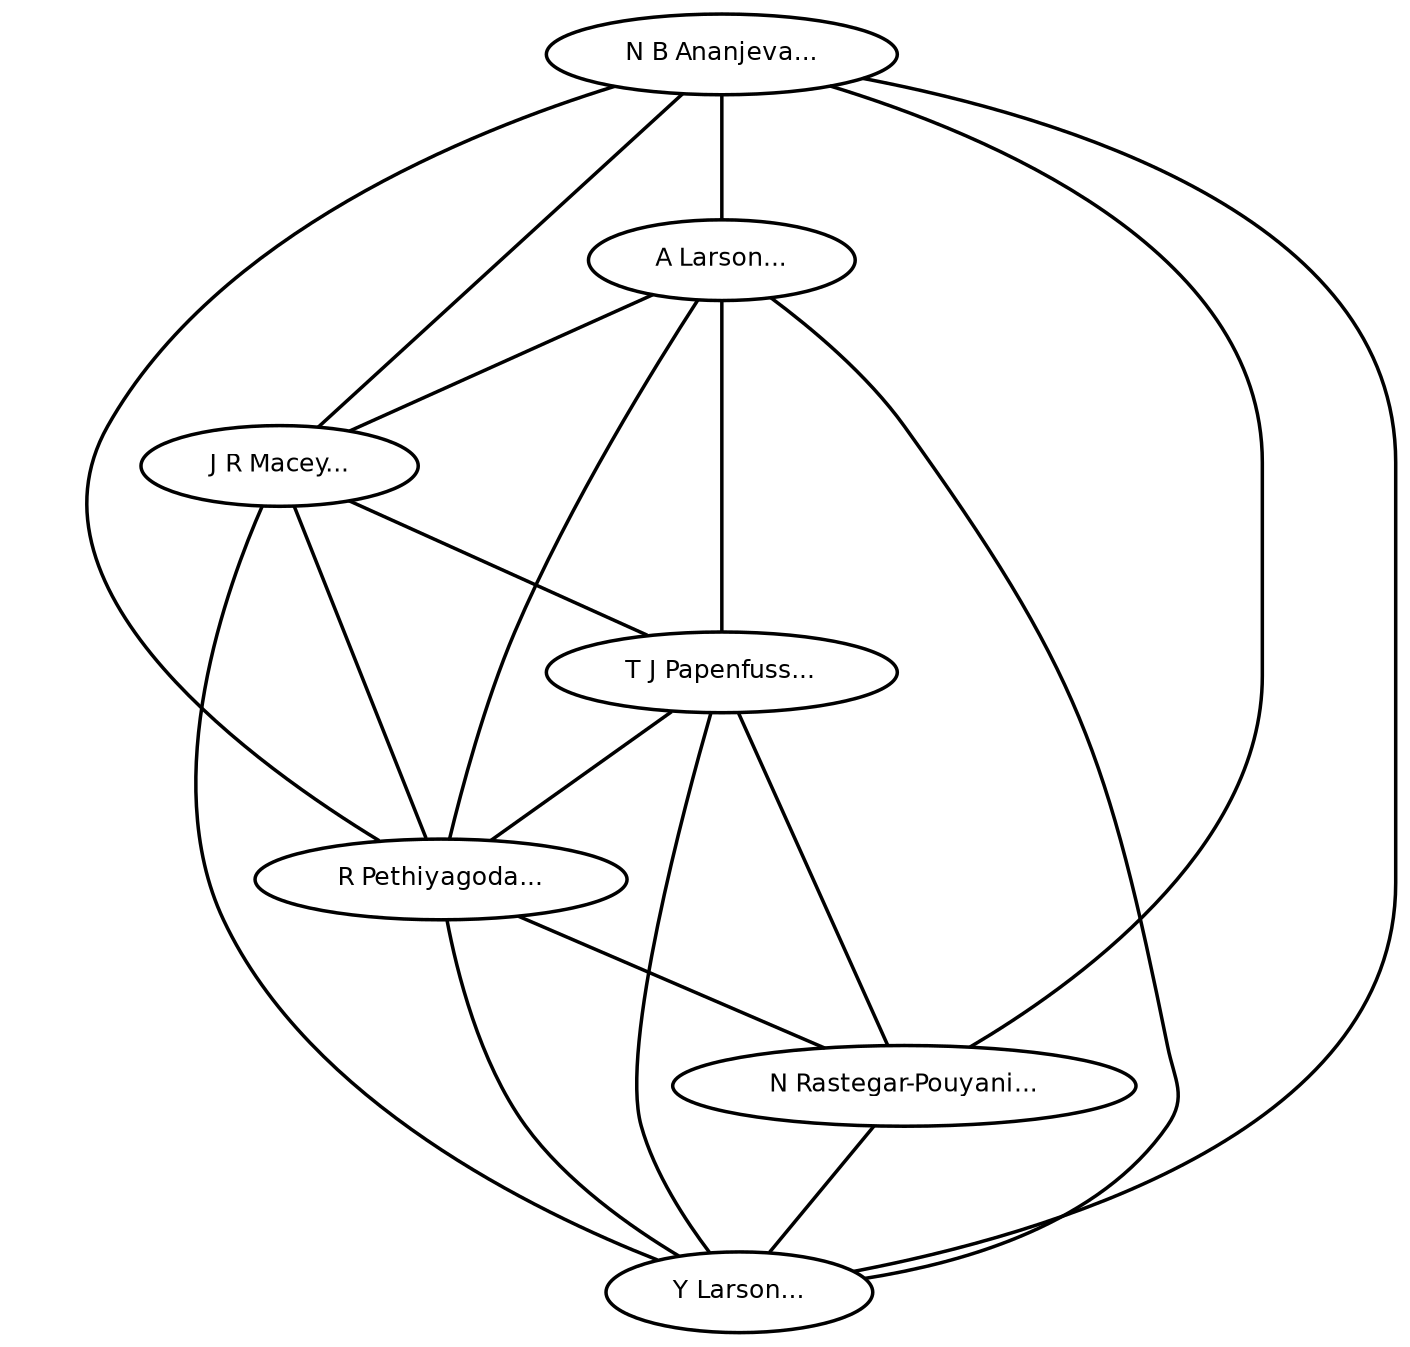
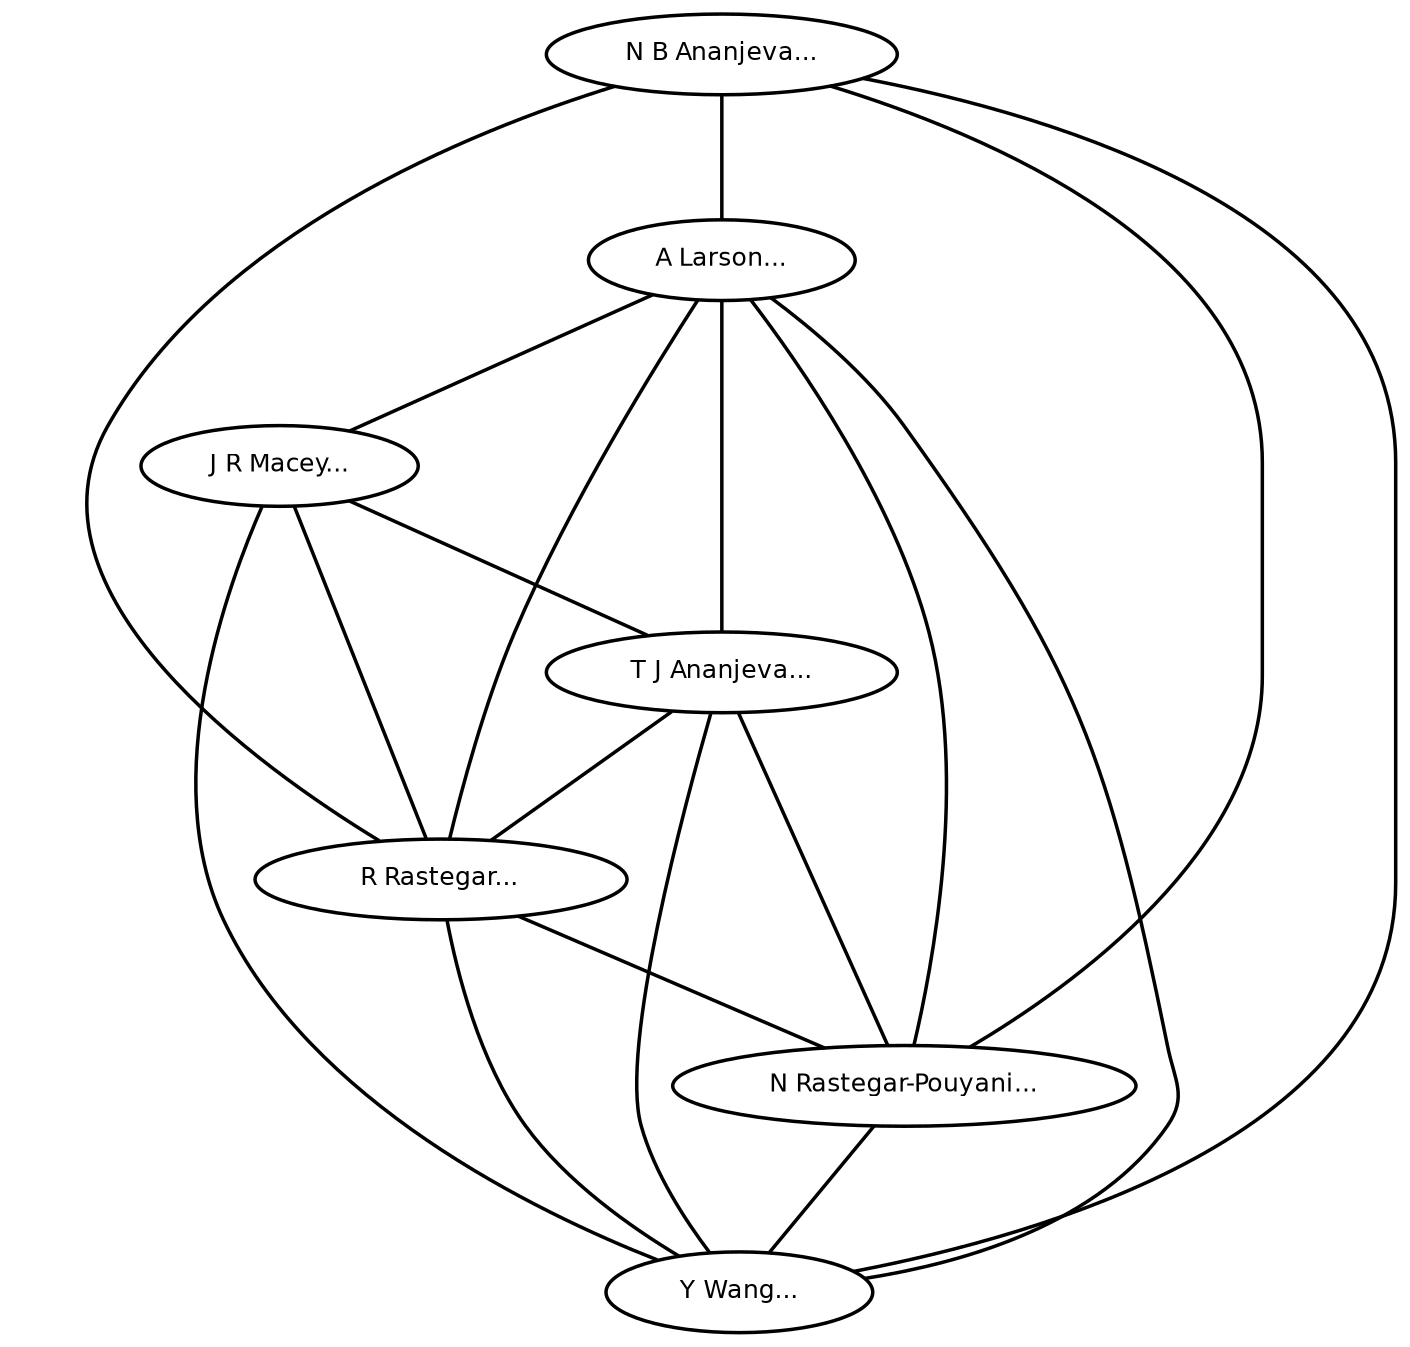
edge "N B Ananjeva..." -- "J R Macey...": removed
edge "A Larson..." -- "N Rastegar-Pouyani...": added
node "T J Papenfuss...": label "T J Papenfuss..." -> "T J Ananjeva..."
node "R Pethiyagoda...": label "R Pethiyagoda..." -> "R Rastegar..."
node "Y Larson...": label "Y Larson..." -> "Y Wang..."
